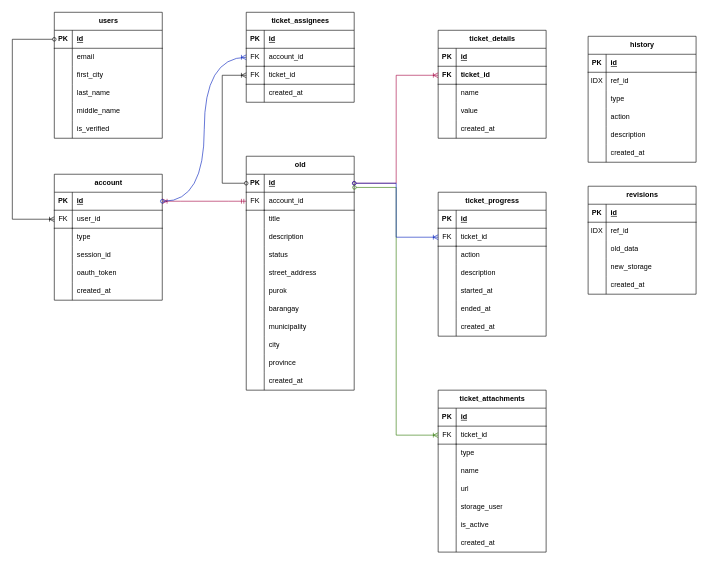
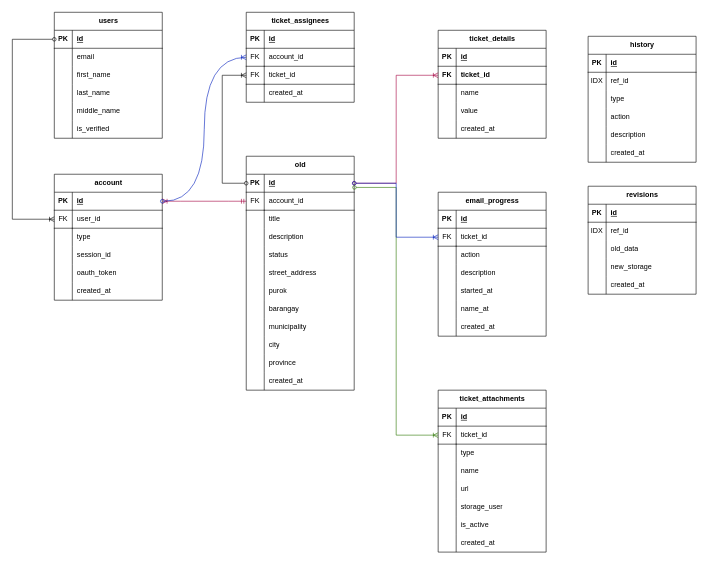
node "first_city": label "first_city" -> "first_name"
node "ticket_progress": label "ticket_progress" -> "email_progress"
node "ended_at": label "ended_at" -> "name_at"
